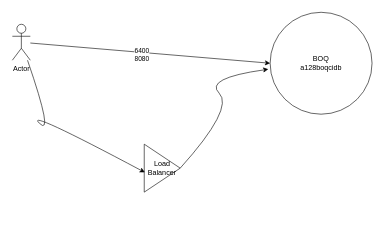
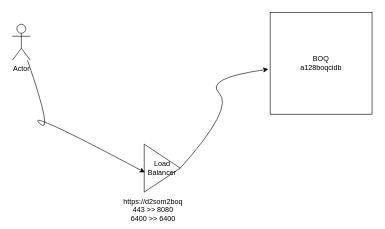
edge "Actor" -> "BOQ a128boqcidb": removed, label "6400 8080"
node "BOQ a128boqcidb": shape ellipse -> rectangle
node "https://d2som2boq 443 >> 8080 6400 >> 6400": added
